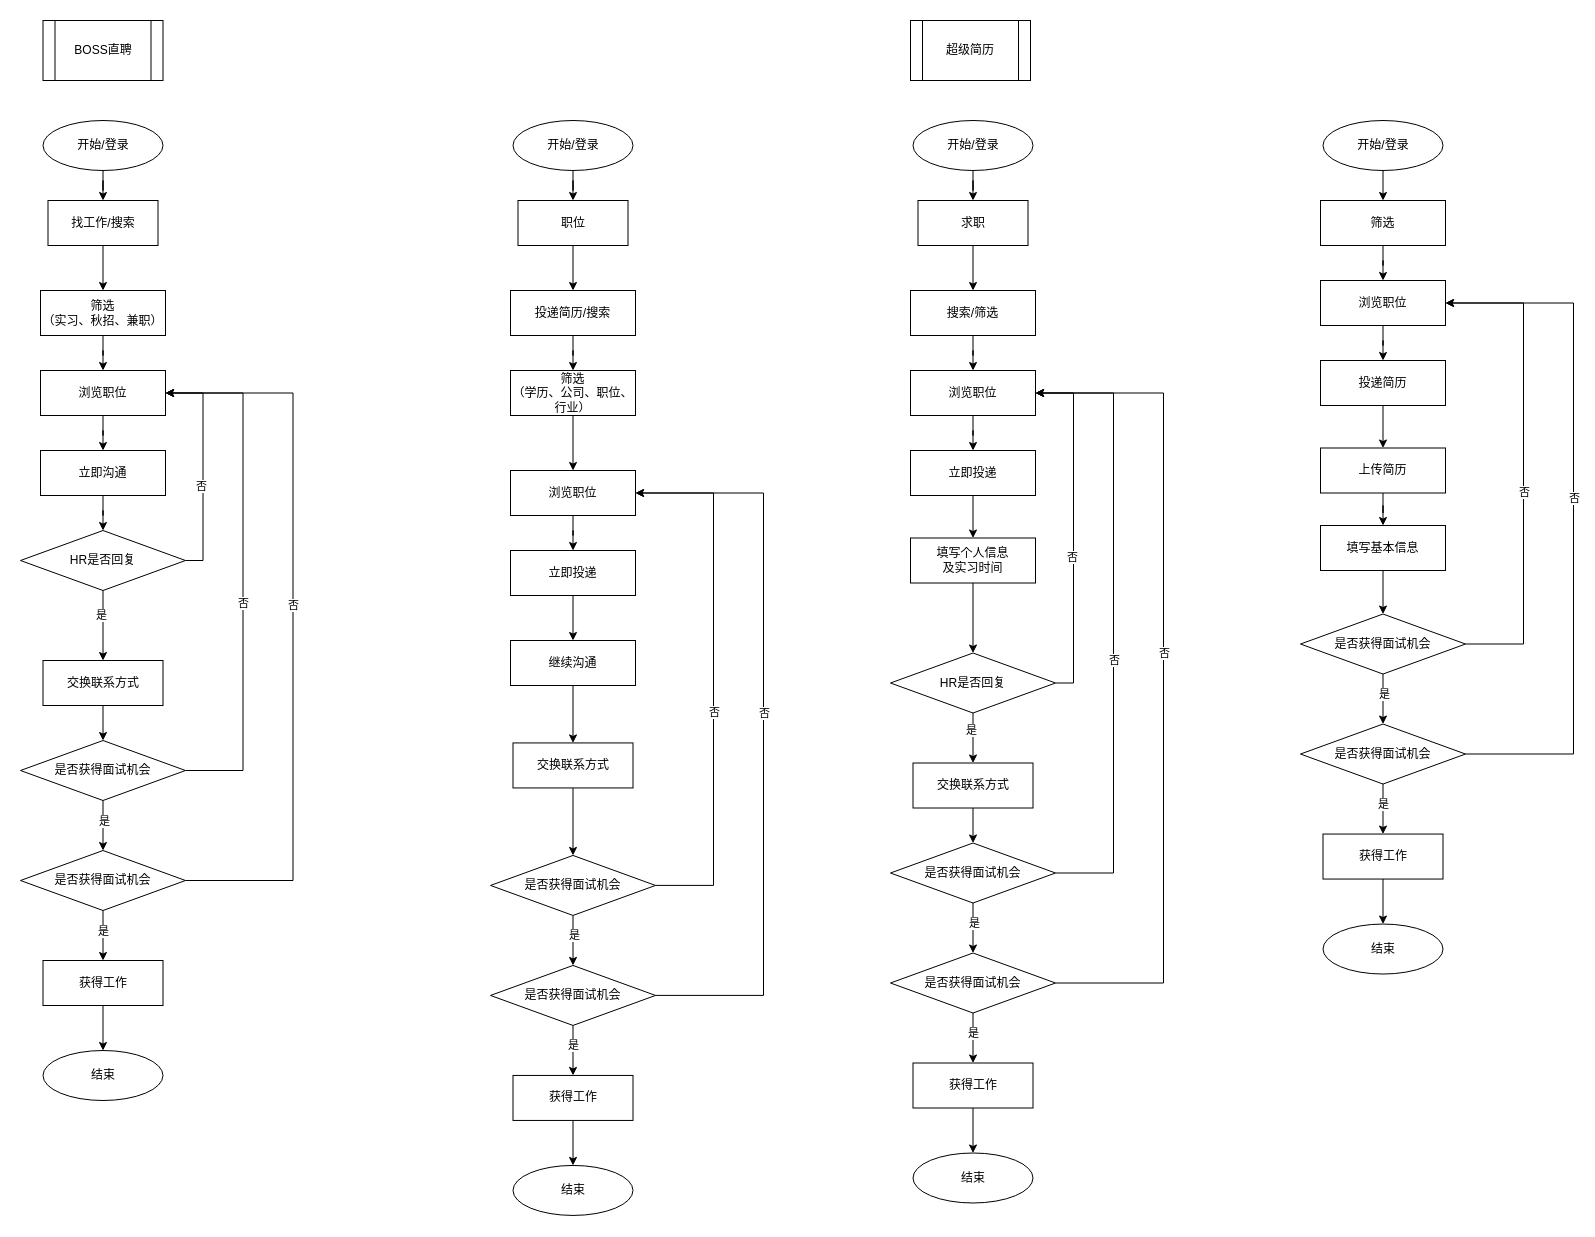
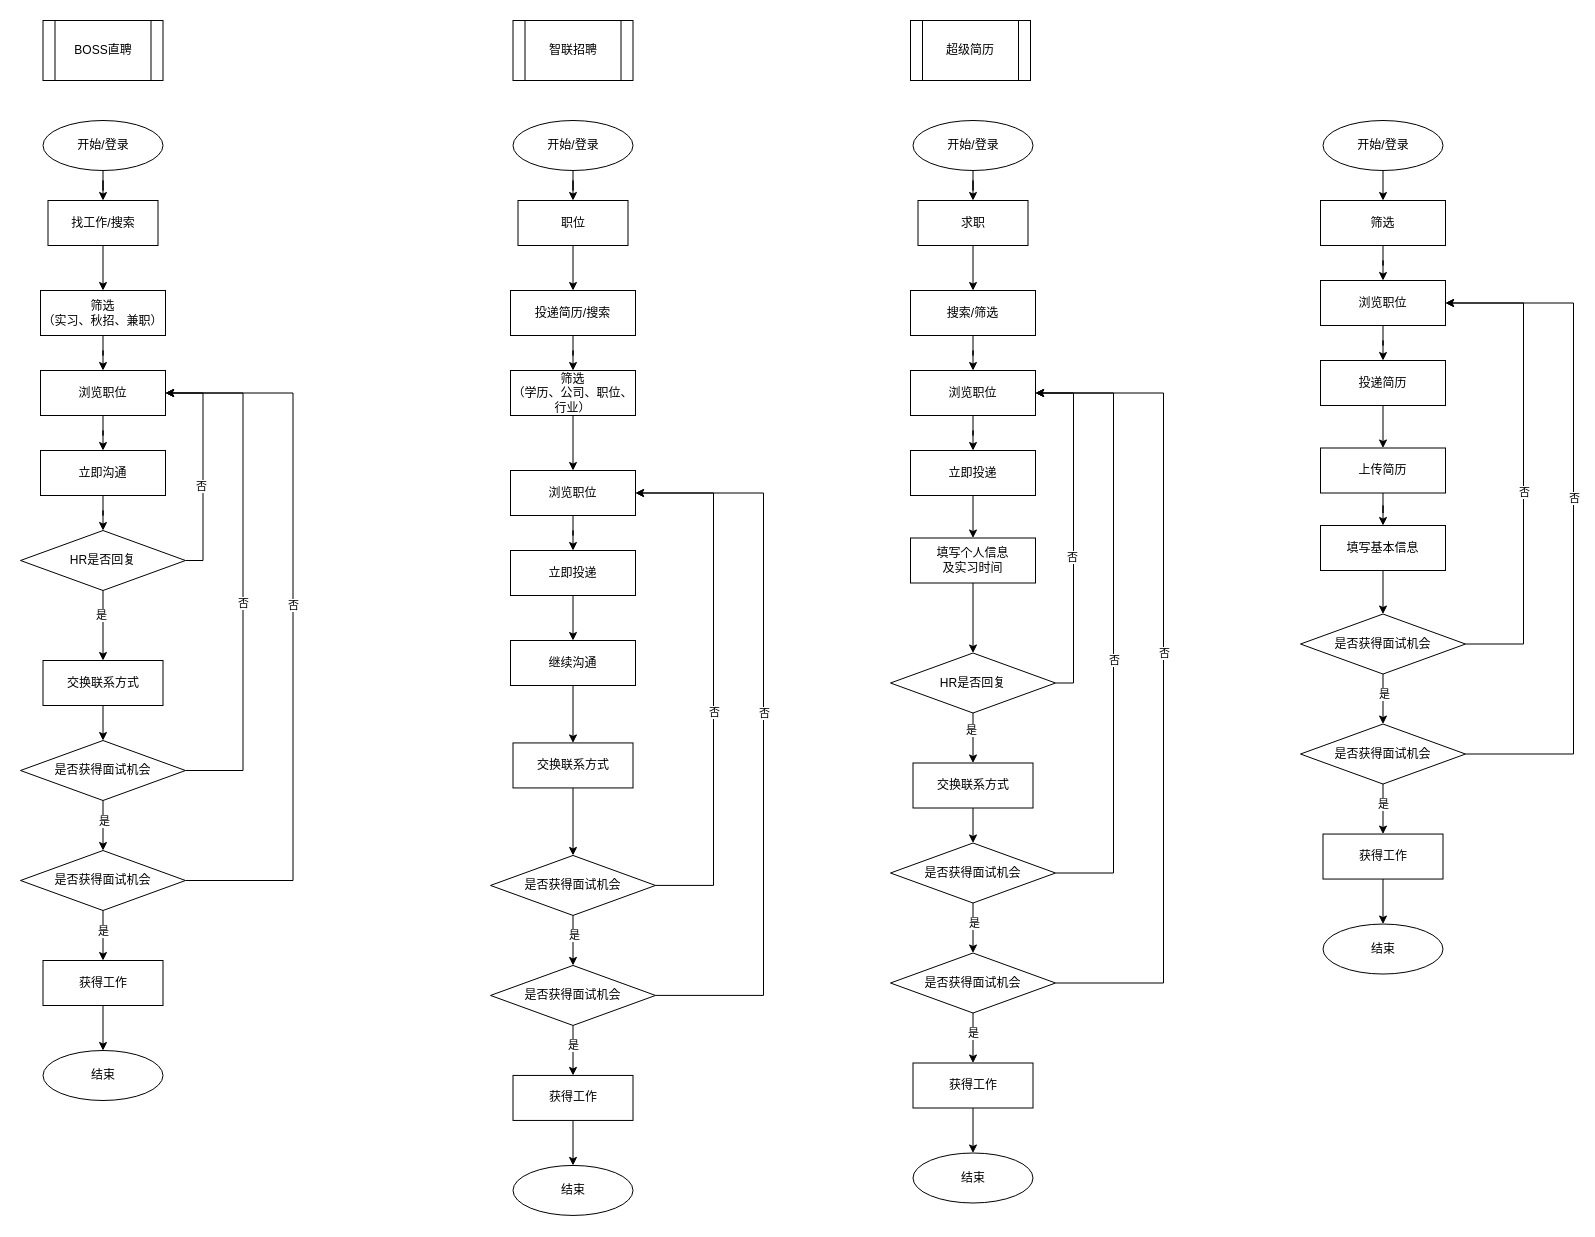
node "智联招聘": added
